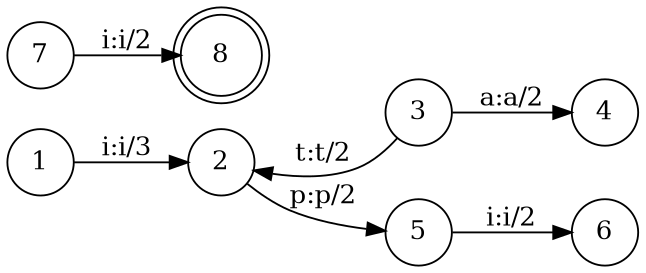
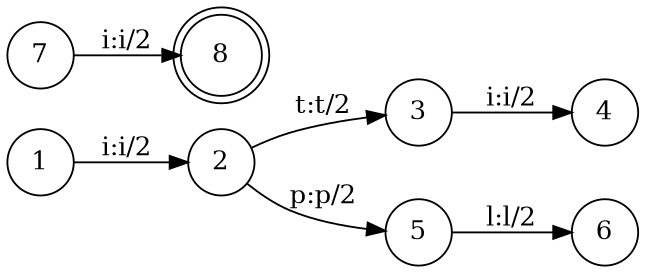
edge "3" -> "4": label "a:a/2" -> "i:i/2"
edge "1" -> "2": label "i:i/3" -> "i:i/2"
edge "3" -> "2": reversed
edge "5" -> "6": label "i:i/2" -> "l:l/2"
